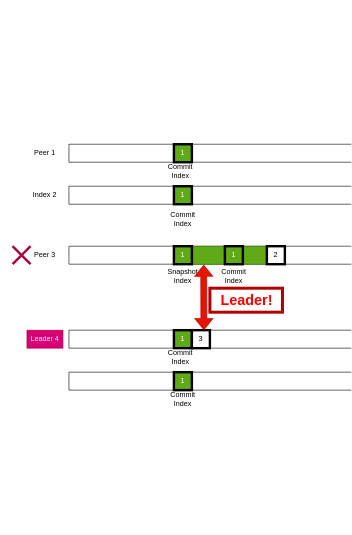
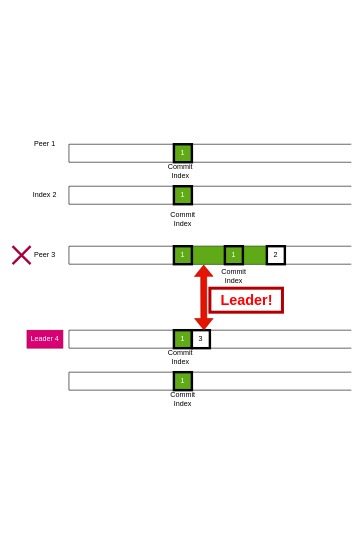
node "Peer 1": moved (45, 153) -> (45, 144)
node "Snapshot Index": removed
